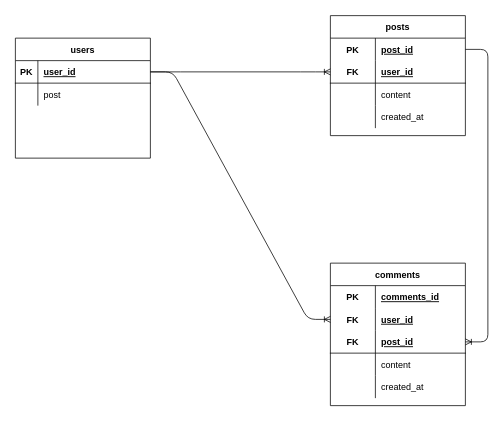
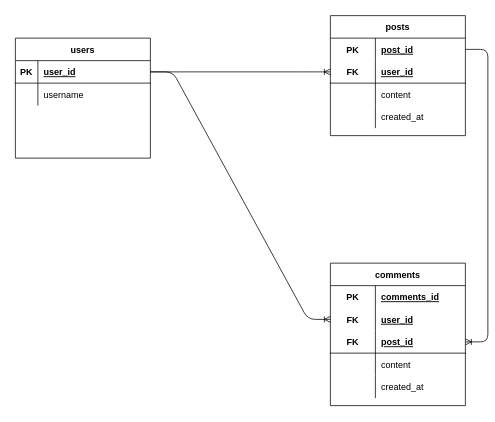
node "post": label "post" -> "username"
